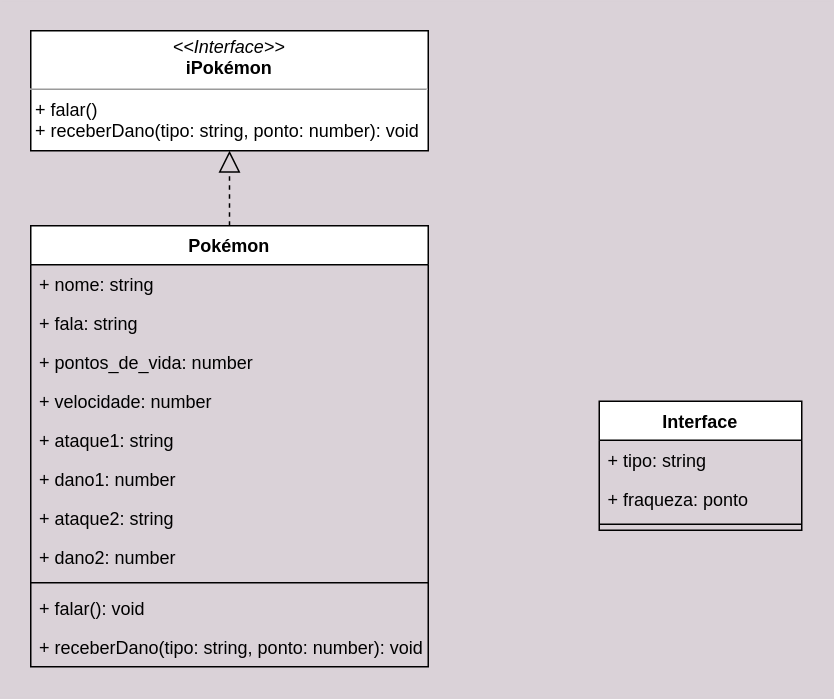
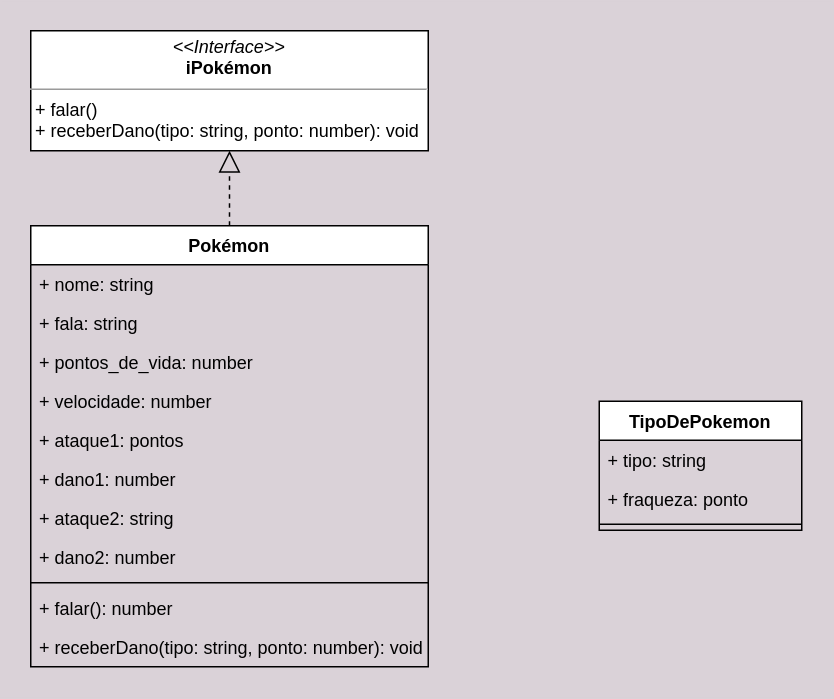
node "Interface": label "Interface" -> "TipoDePokemon"
node "+ ataque1: string": label "+ ataque1: string" -> "+ ataque1: pontos"
node "+ falar(): void": label "+ falar(): void" -> "+ falar(): number"
